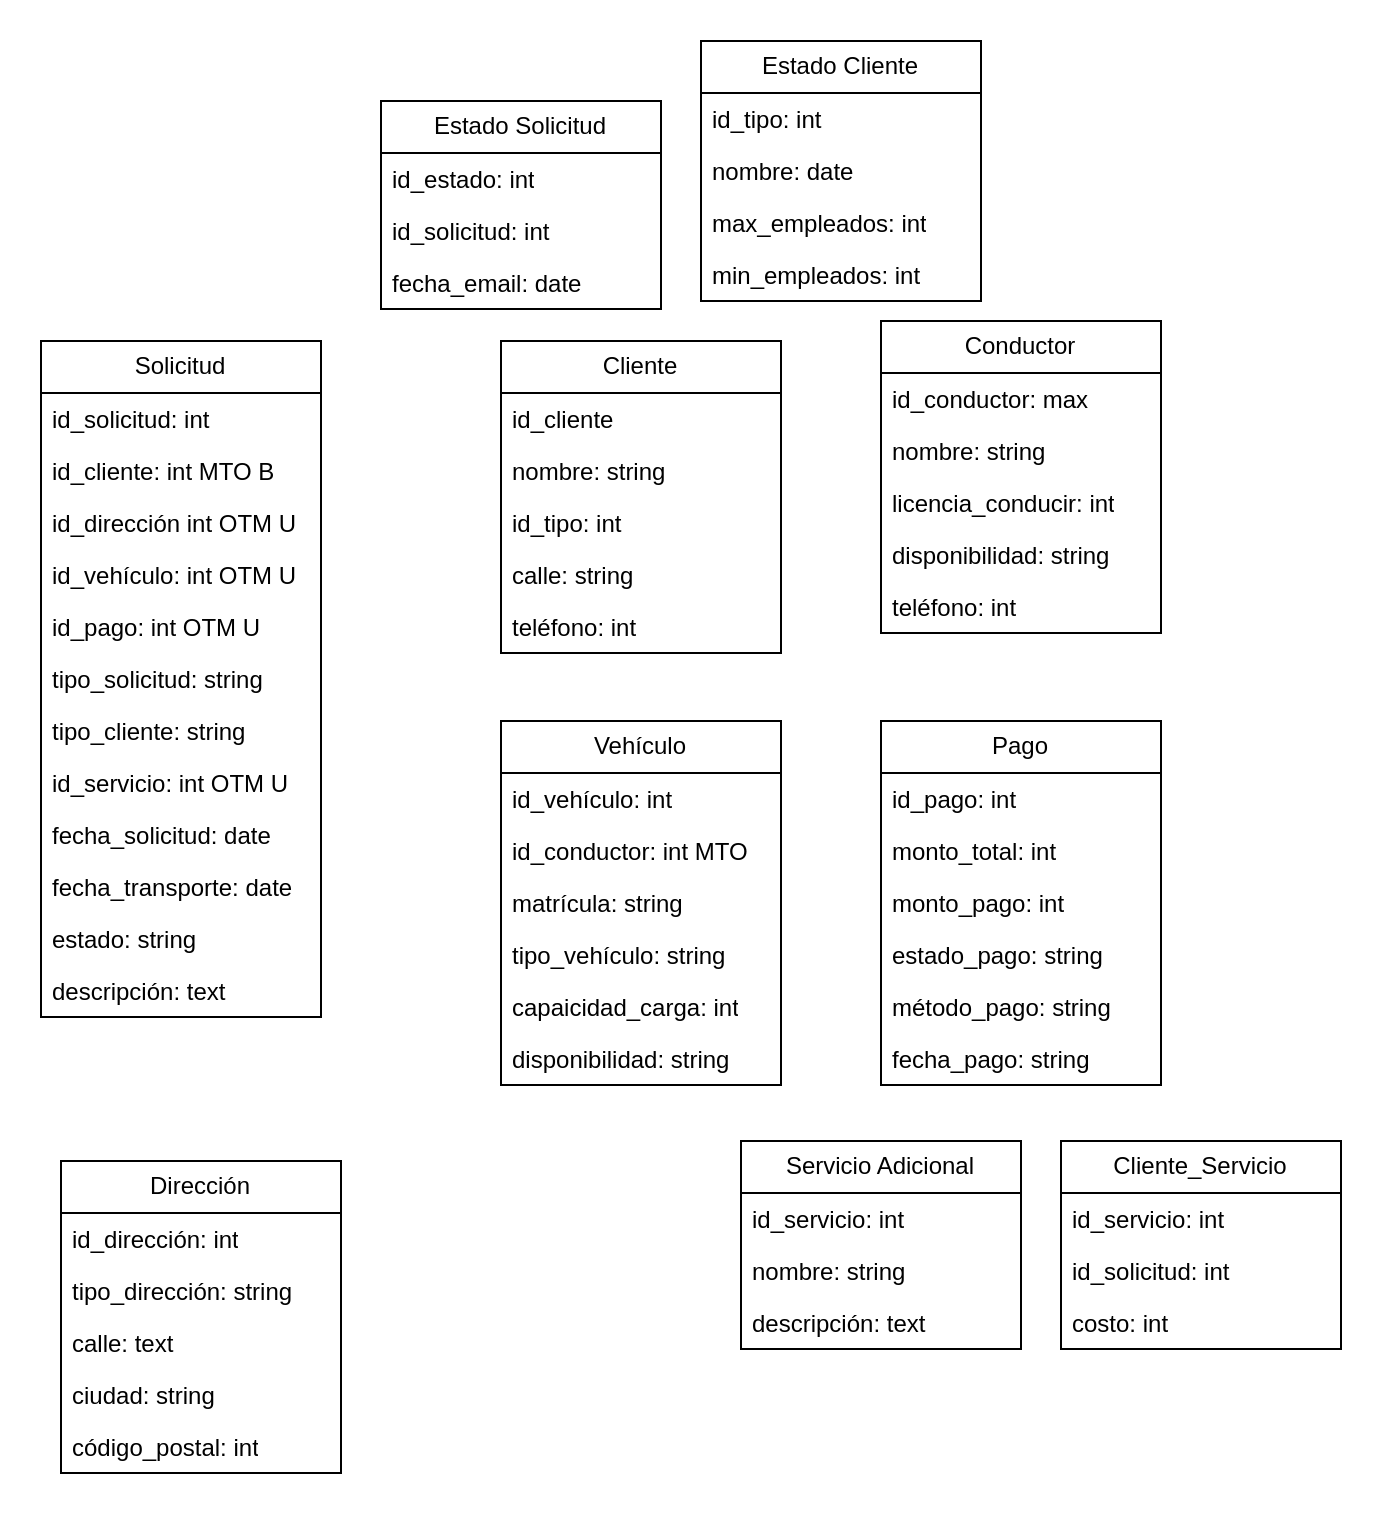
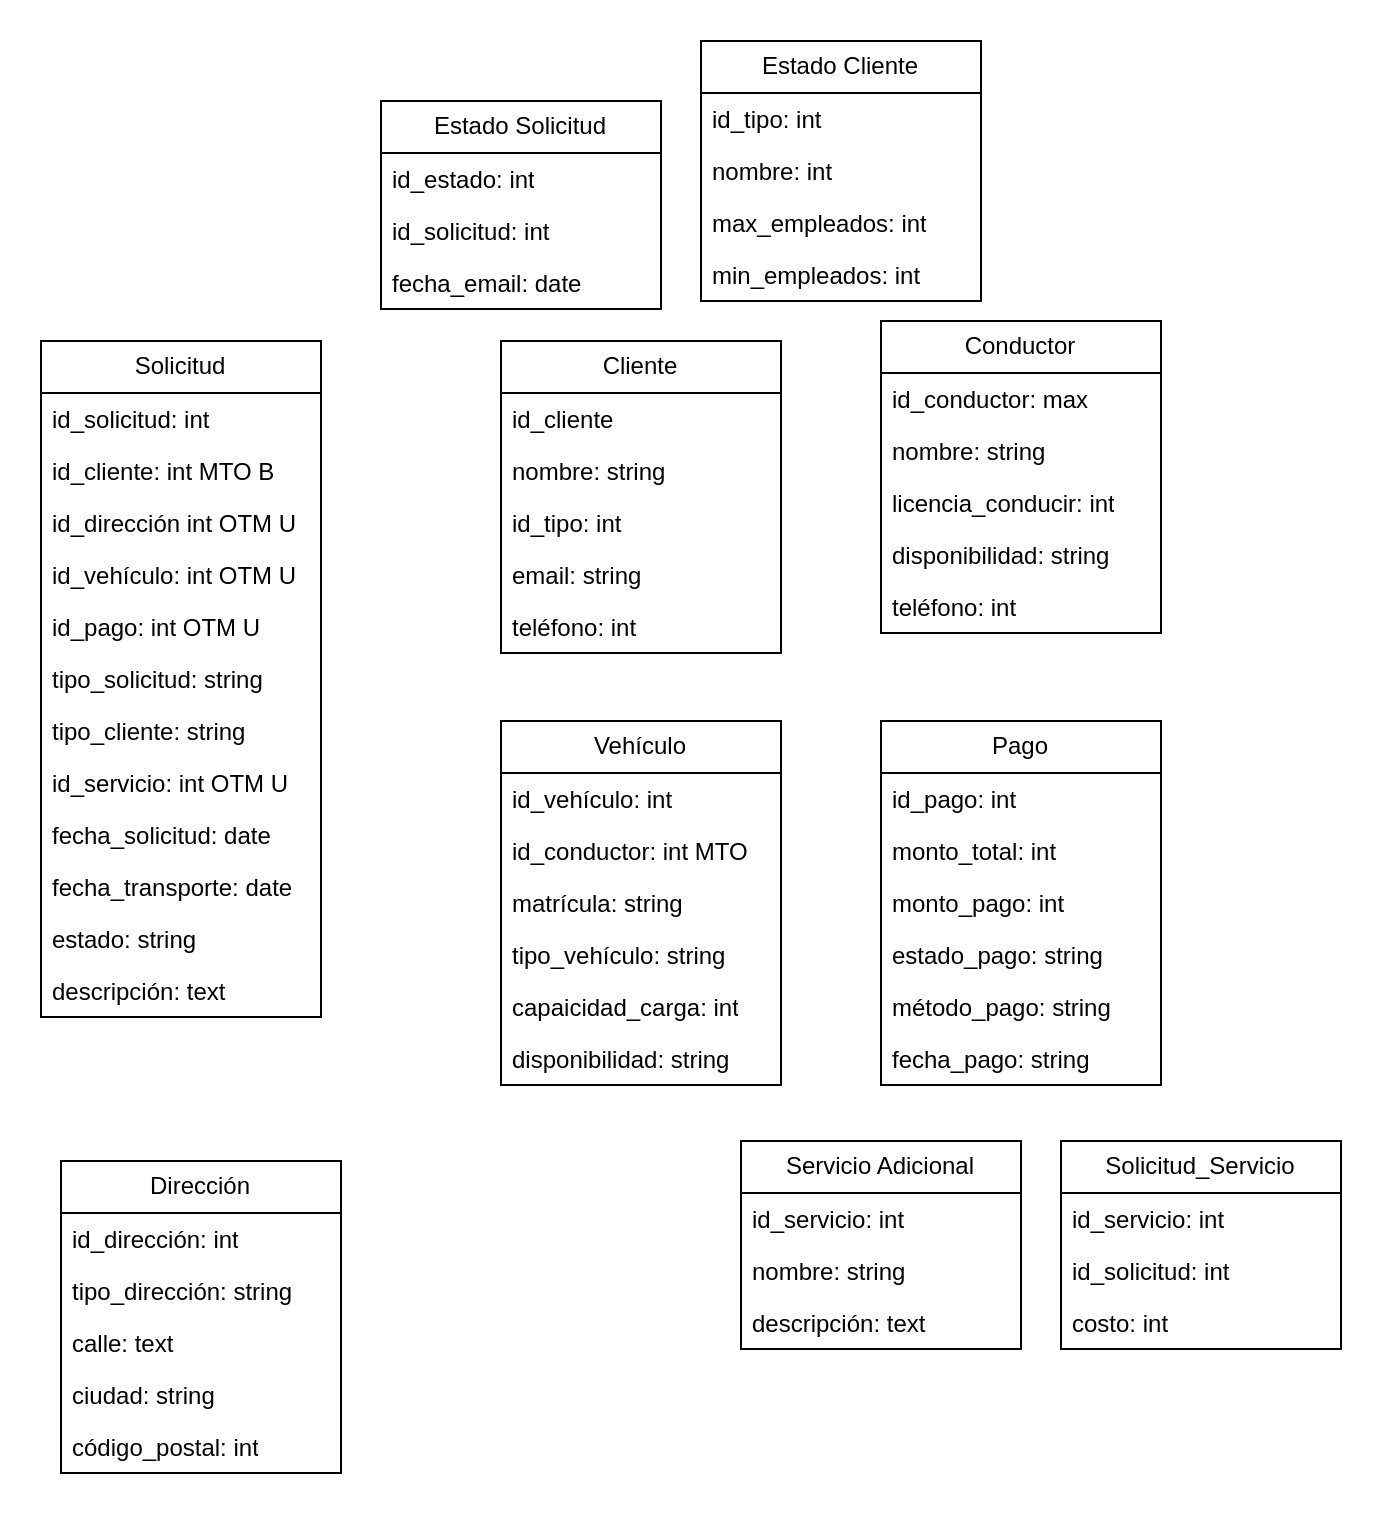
node "nombre: date": label "nombre: date" -> "nombre: int"
node "calle: string": label "calle: string" -> "email: string"
node "Cliente_Servicio": label "Cliente_Servicio" -> "Solicitud_Servicio"
